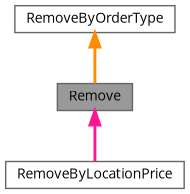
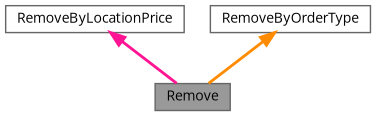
edge "RemoveByLocationPrice" -> "Remove": reversed
